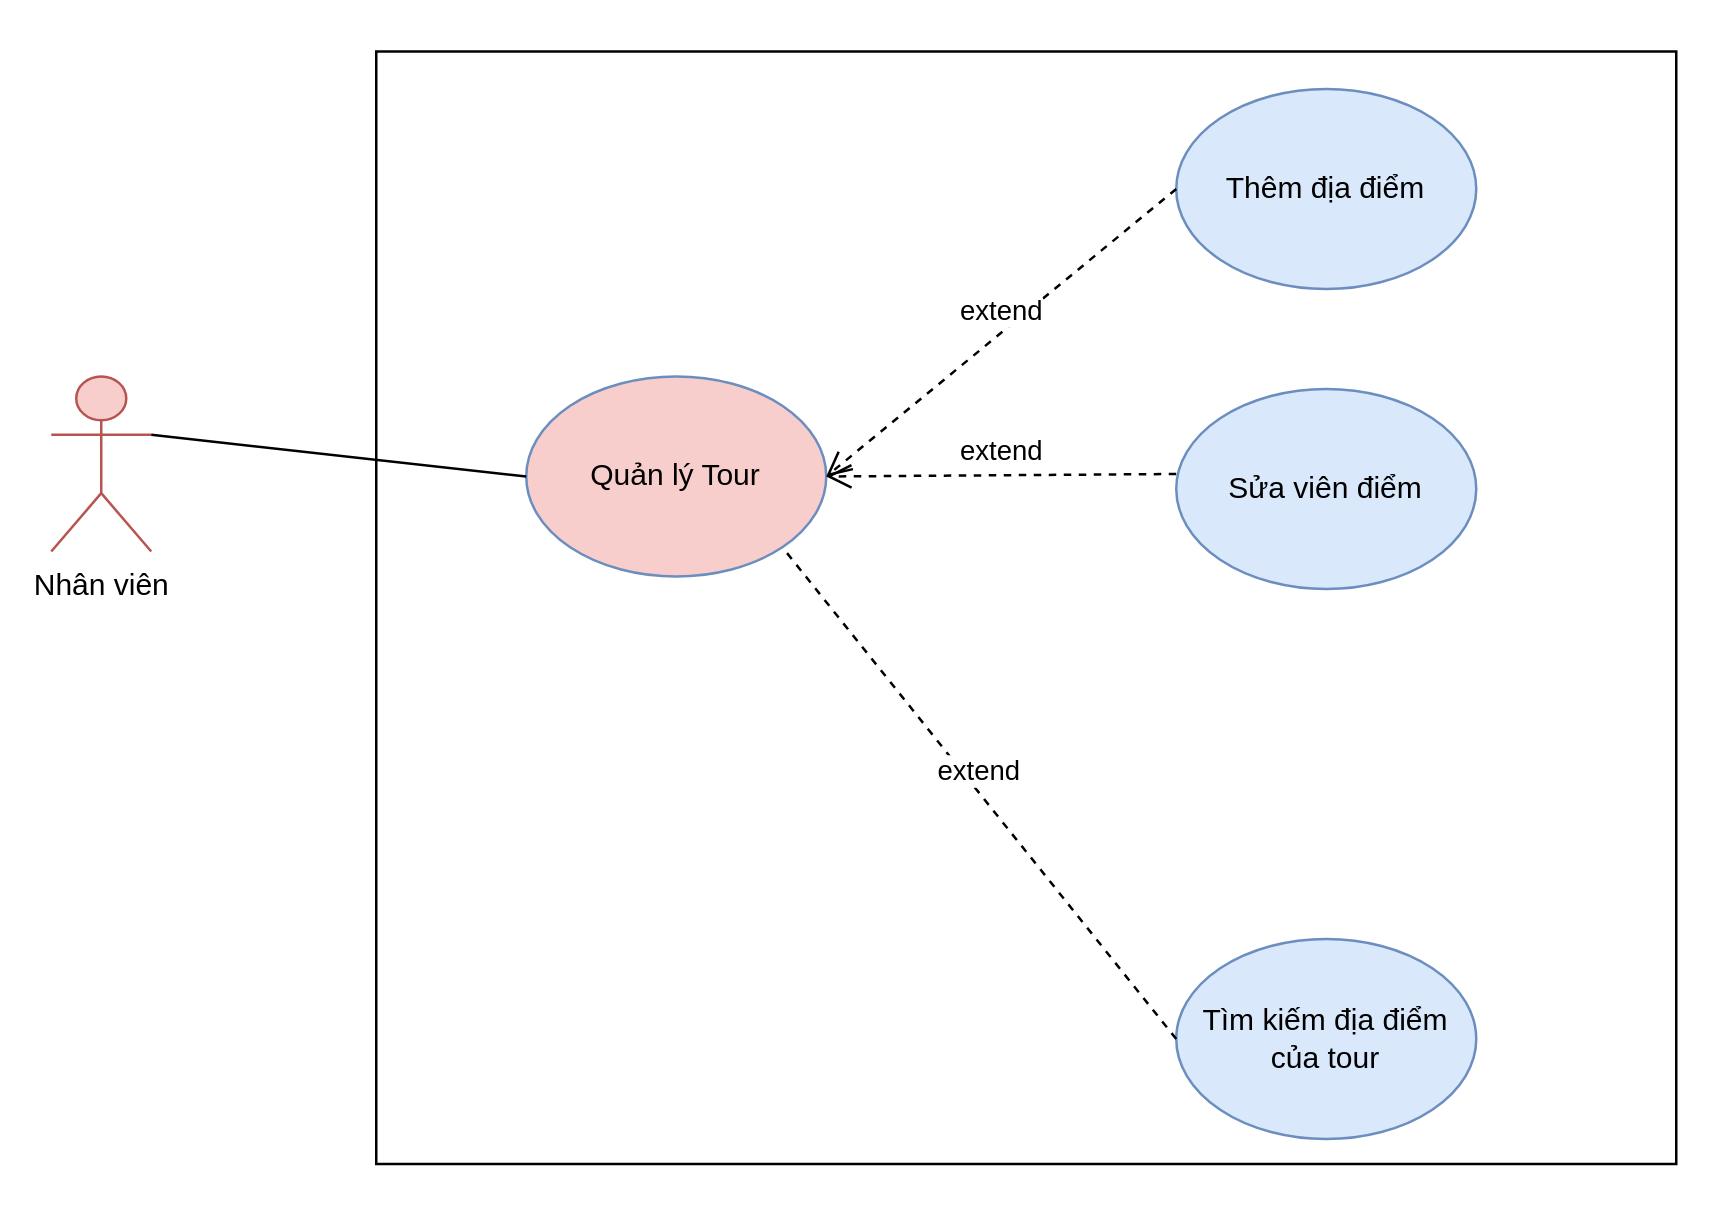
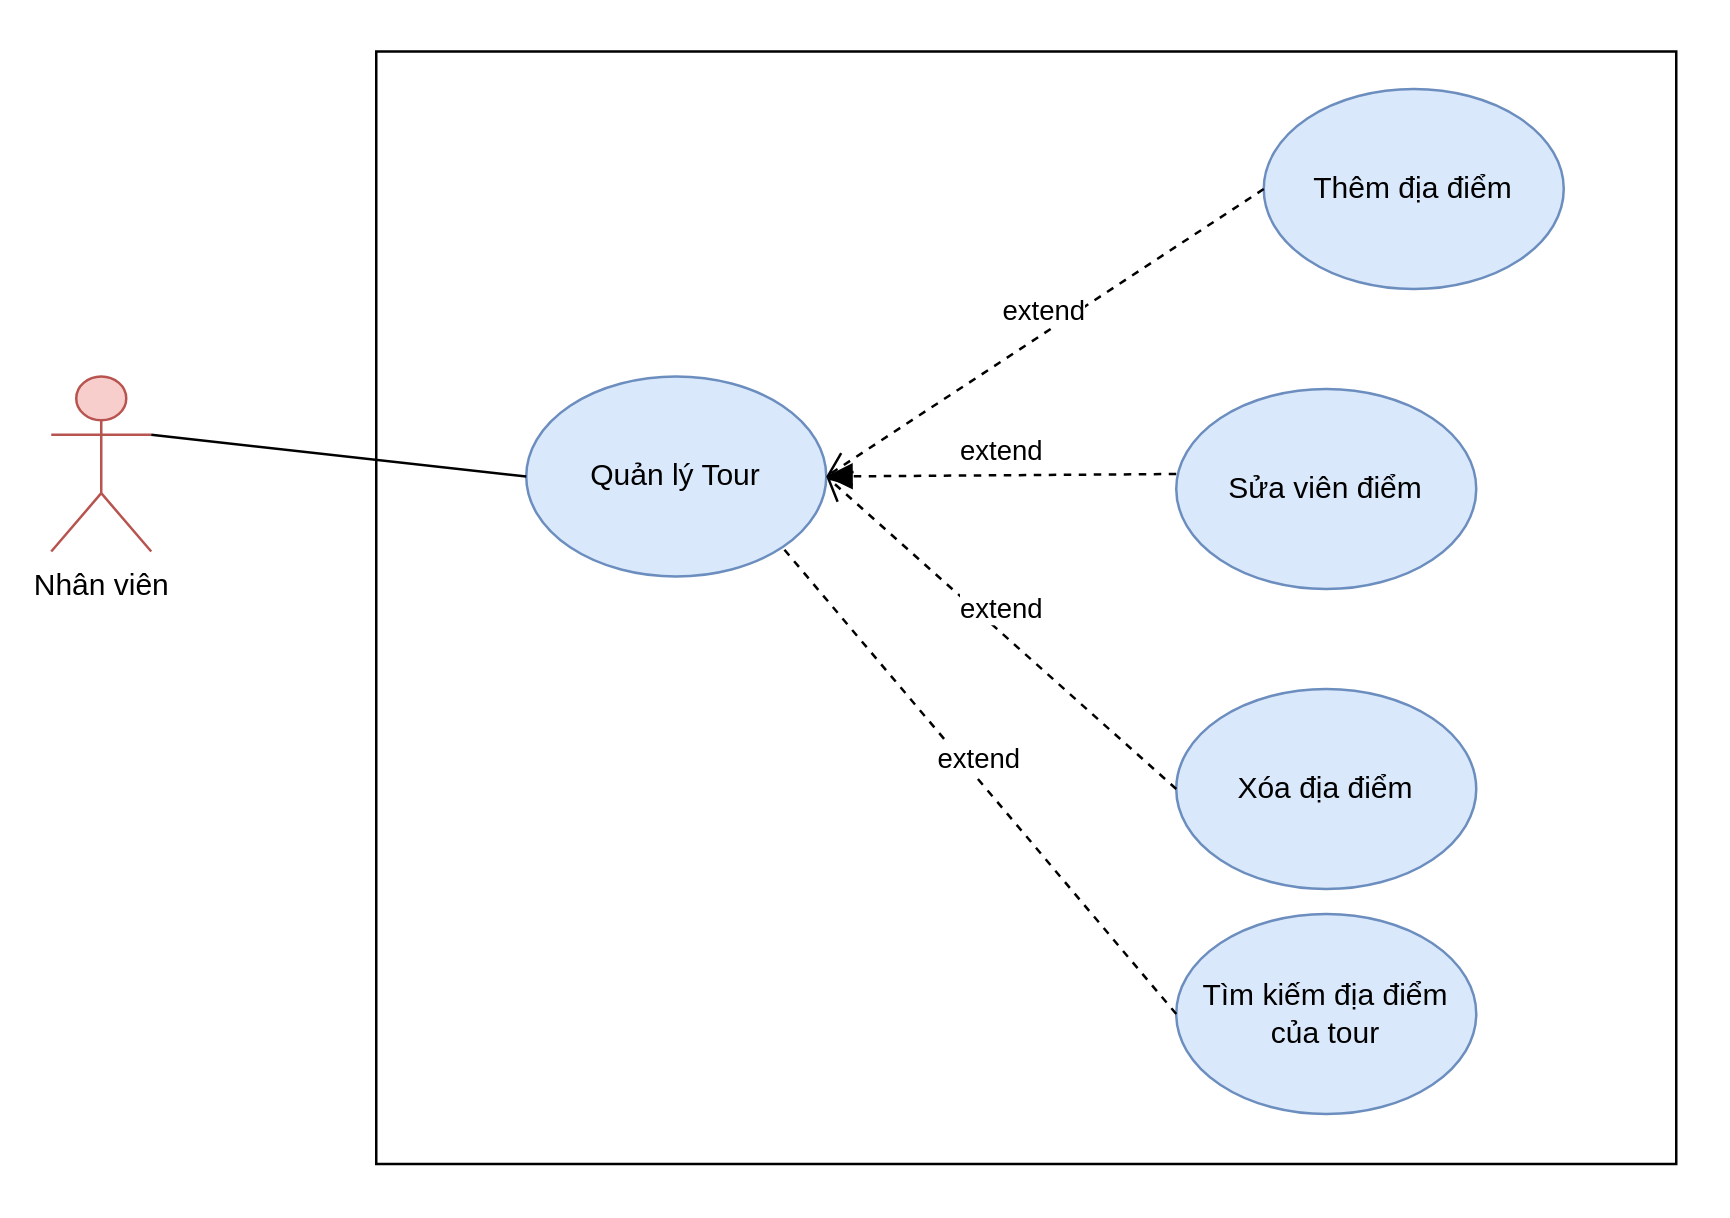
node "Thêm địa điểm": moved (1326, 189) -> (1414, 189)
node "Quản lý Tour": fillcolor #f8cecc -> #dae8fc
edge "Sửa viên điểm" -> "Quản lý Tour": arrowhead open -> block
edge "Xóa địa điểm" -> "Quản lý Tour": added, label "extend"
node "Xóa địa điểm": added
node "Tìm kiếm địa điểm của tour": moved (1326, 1039) -> (1326, 1014)
